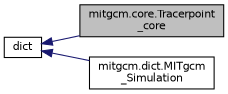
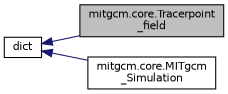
node "mitgcm.core.Tracerpoint _core": label "mitgcm.core.Tracerpoint _core" -> "mitgcm.core.Tracerpoint _field"
node "mitgcm.dict.MITgcm _Simulation": label "mitgcm.dict.MITgcm _Simulation" -> "mitgcm.core.MITgcm _Simulation"
